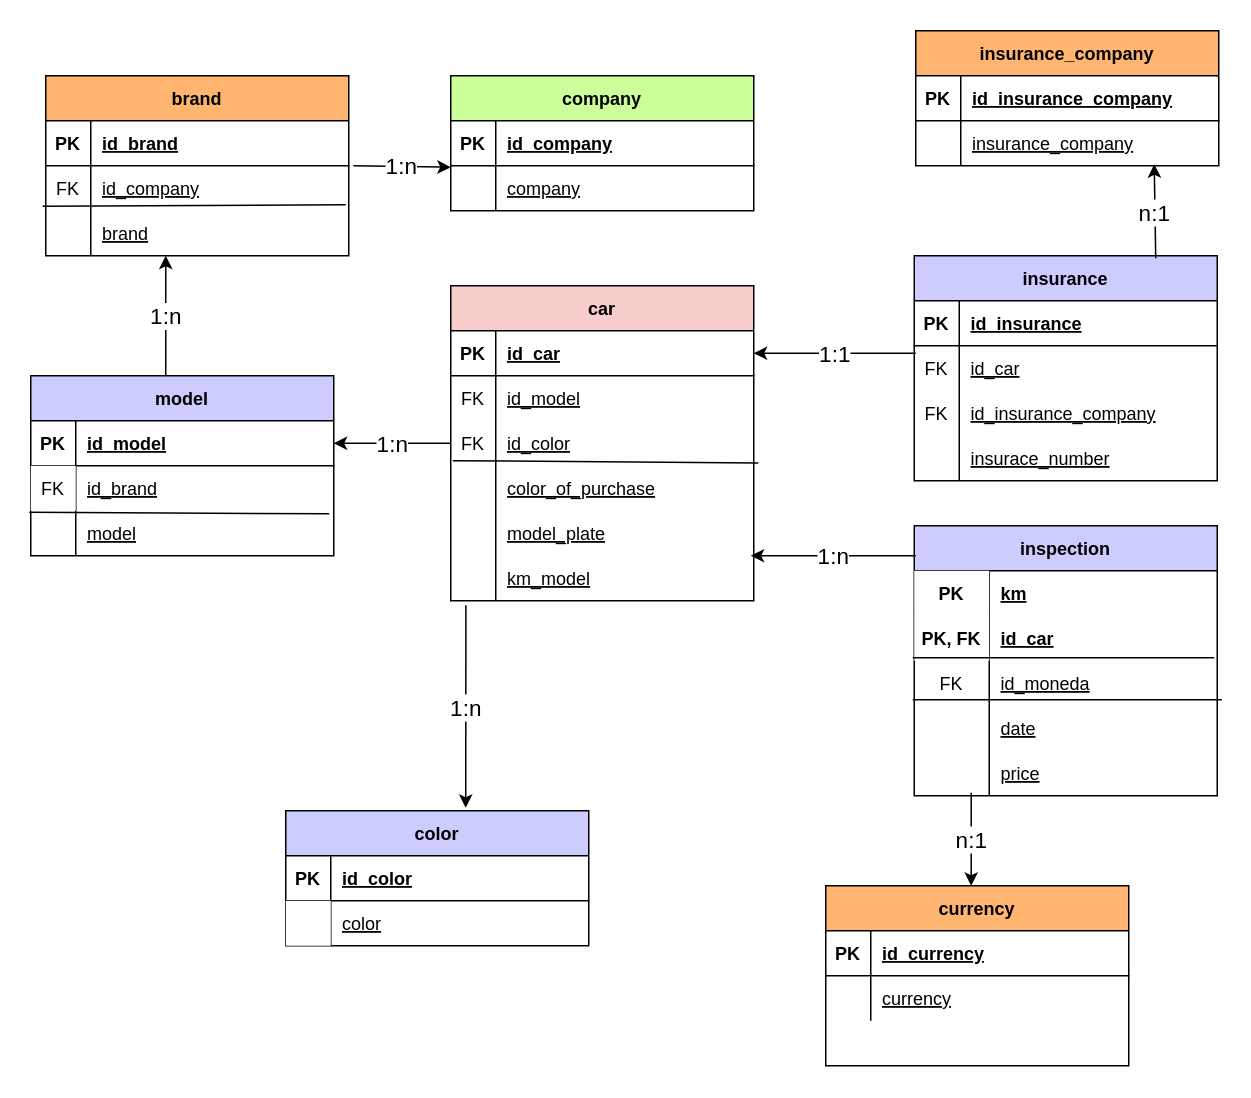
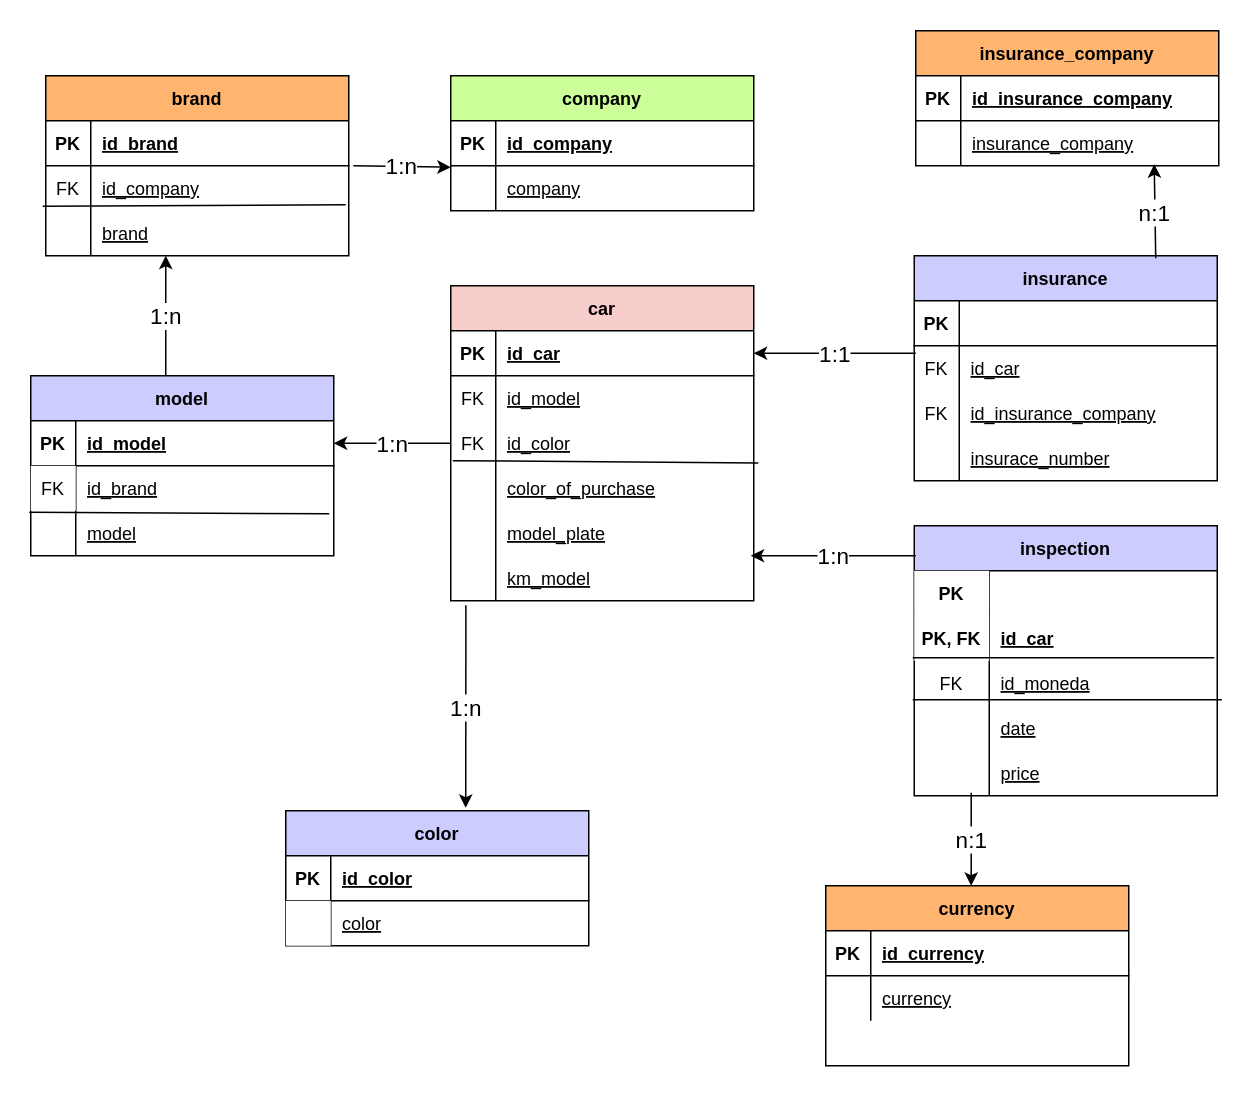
node "id_insurance": removed
node "km": removed
